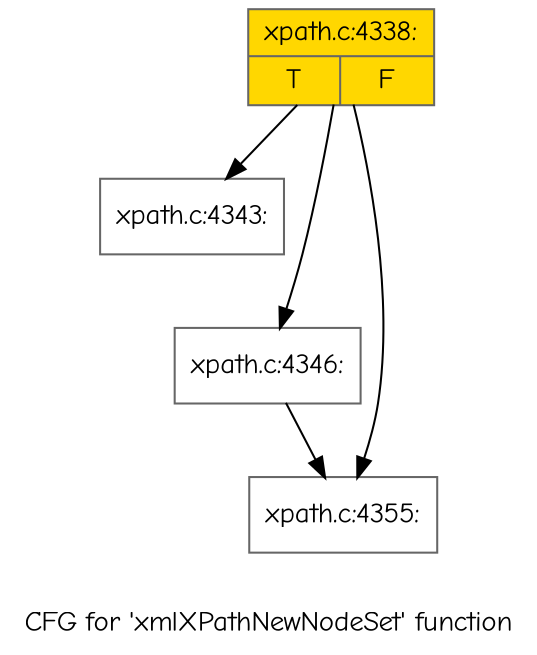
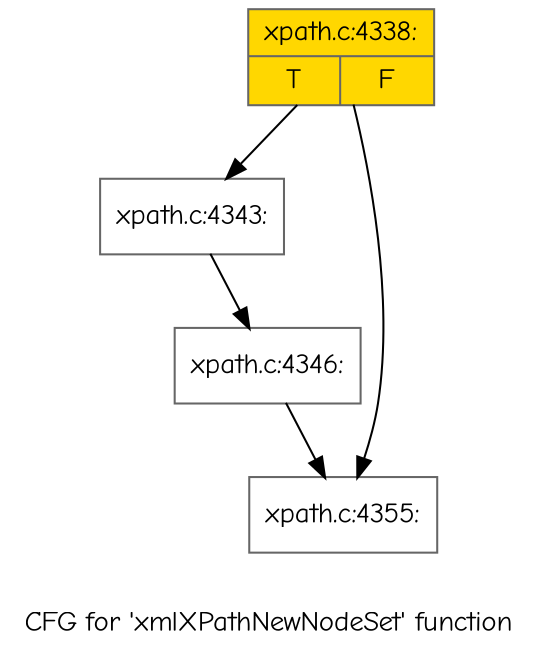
edge "xpath.c:4338:" -> "xpath.c:4346:": now "xpath.c:4343:" -> "xpath.c:4346:"
